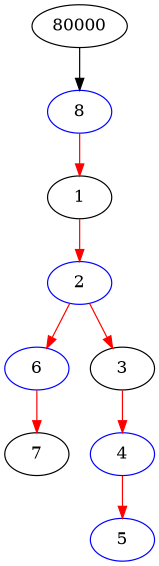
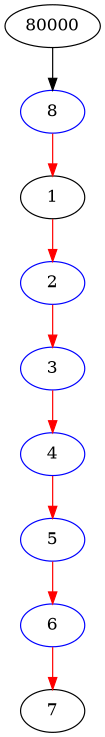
edge "2" -> "6": now "5" -> "6"
node "3": color black -> blue
